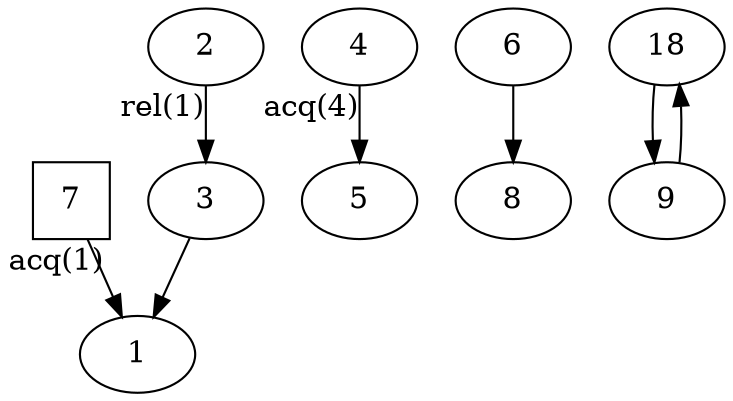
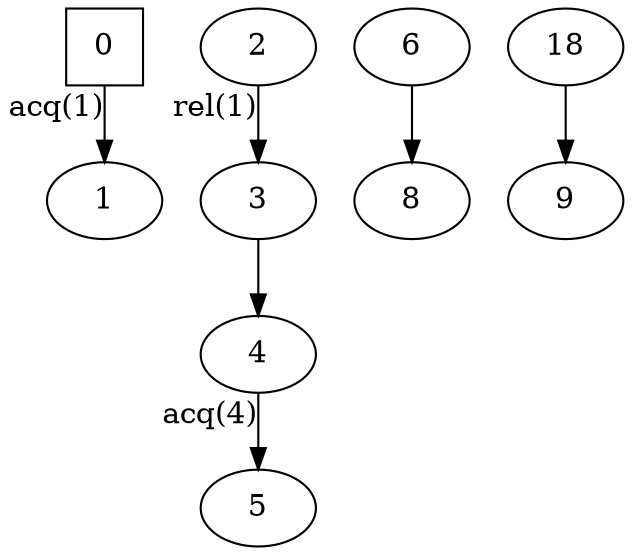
edge "9" -> "18": removed
node "7": label "7" -> "0"
edge "3" -> "1": now "3" -> "4"
